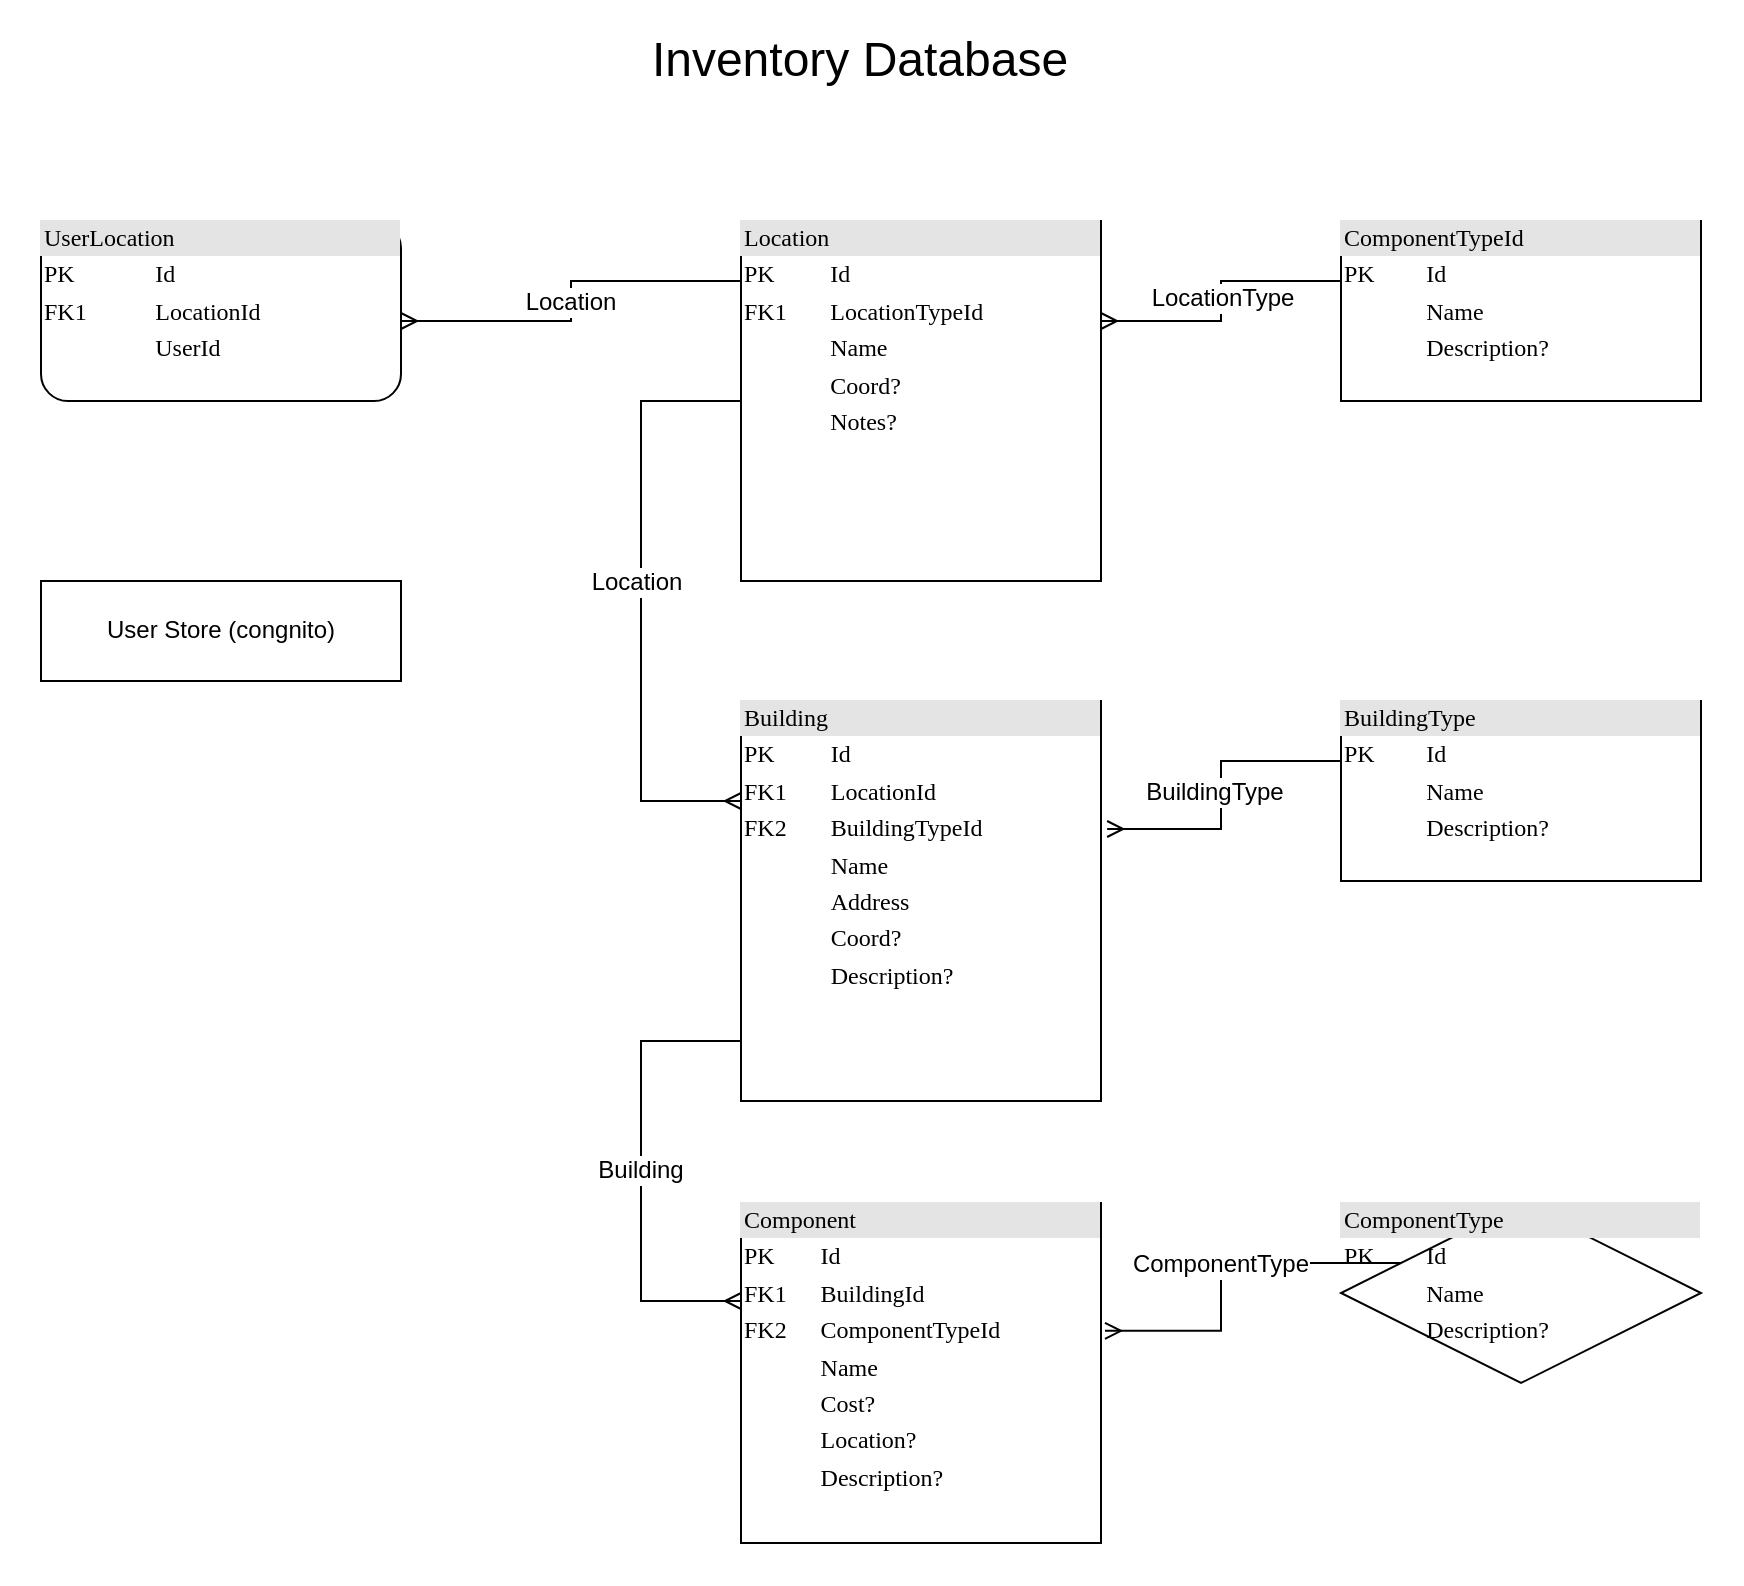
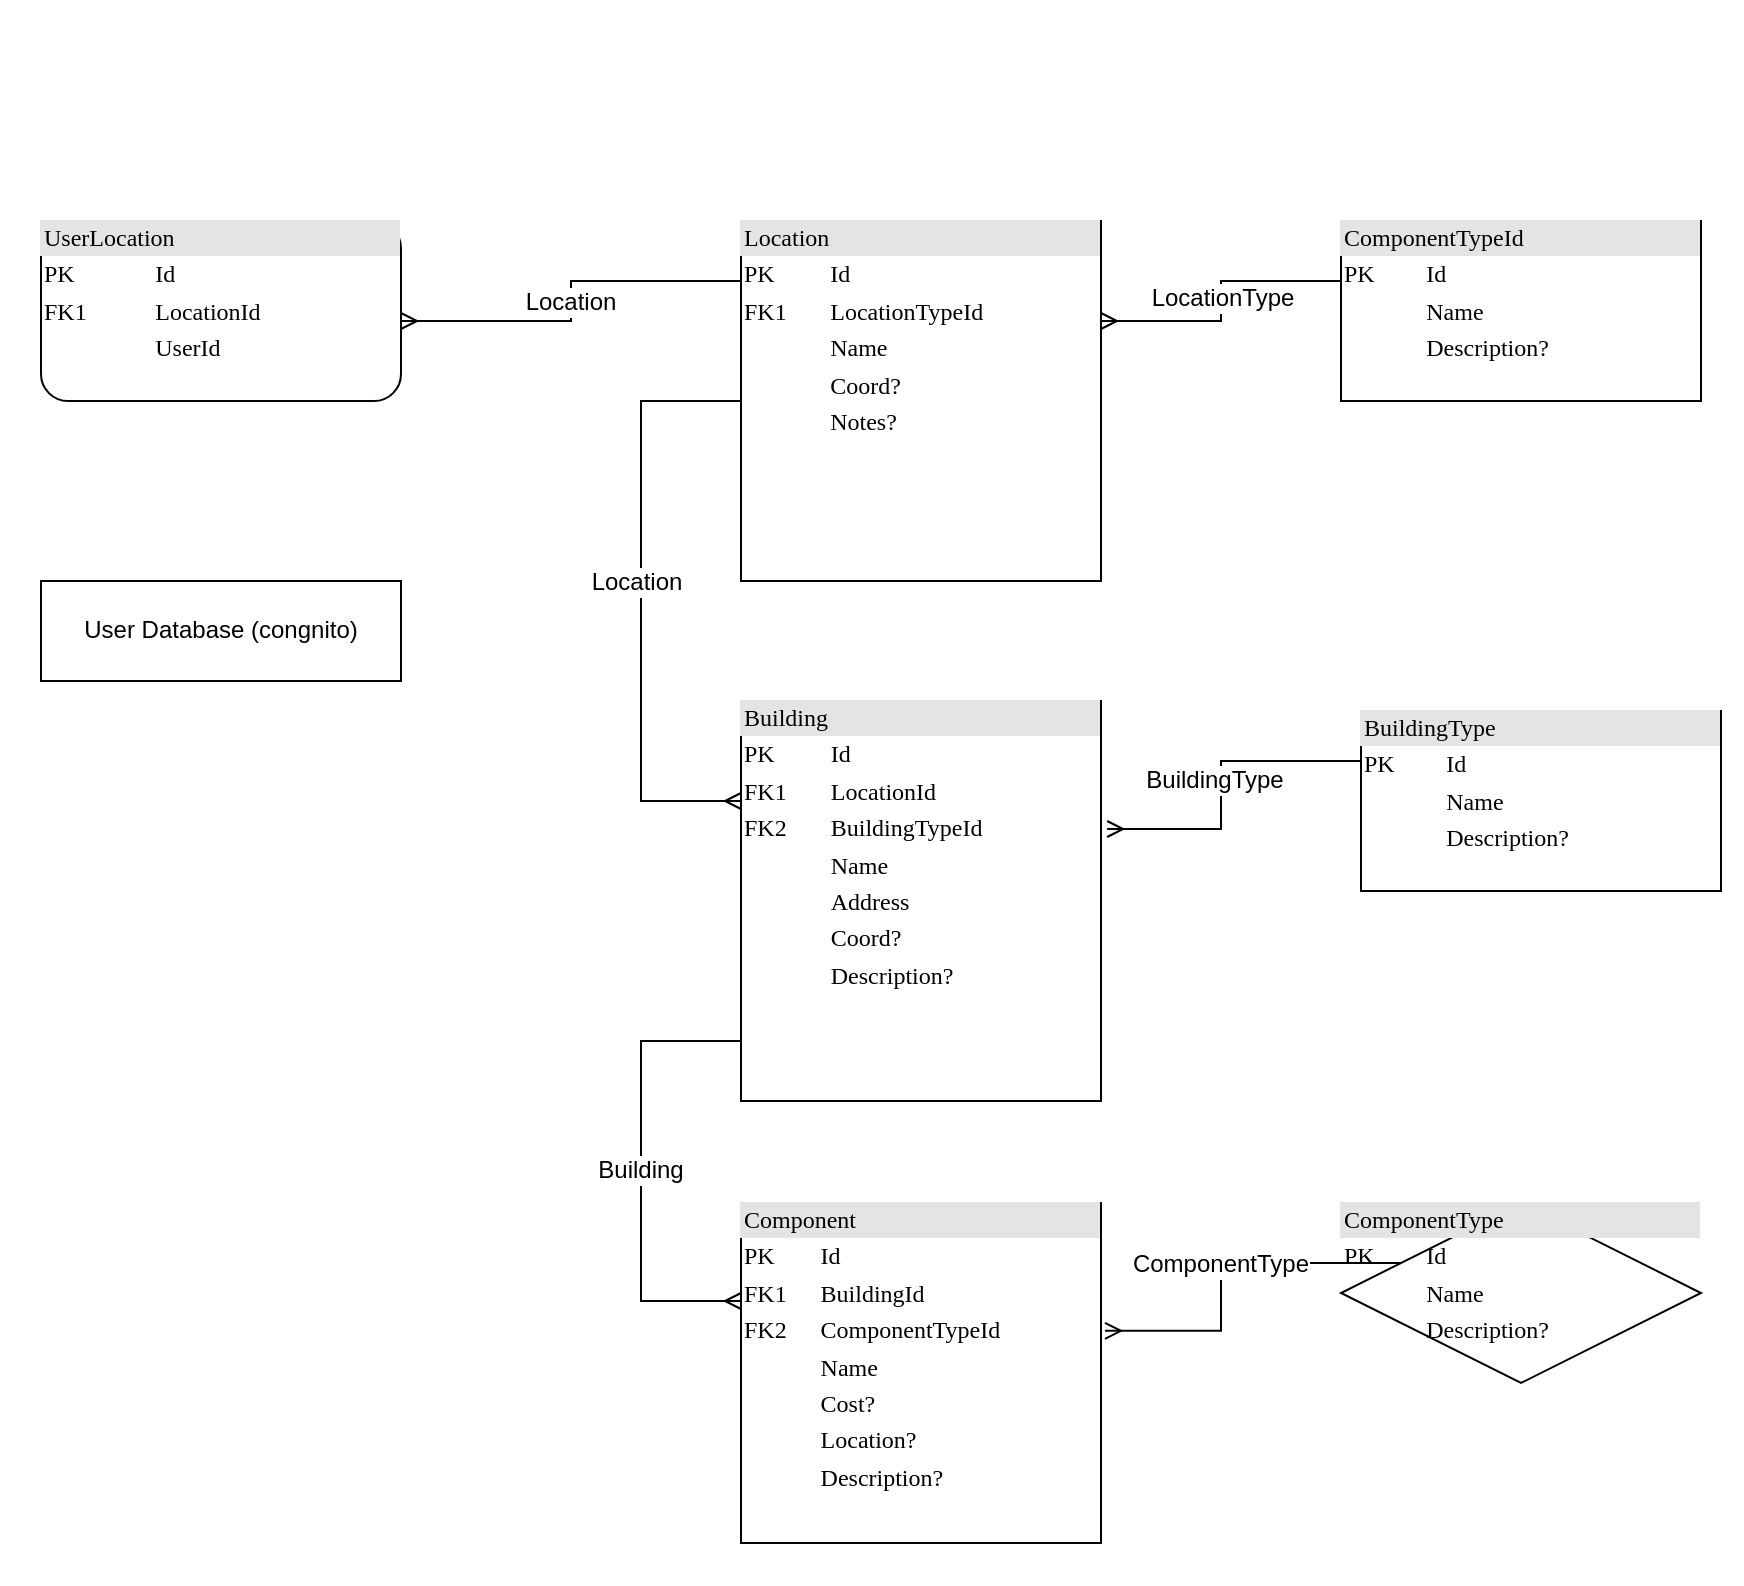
node "Inventory Database": removed
node "User Store (congnito)": label "User Store (congnito)" -> "User Database (congnito)"
node "BuildingType PK Id Name Description?": moved (1521, 791) -> (1541, 801)
